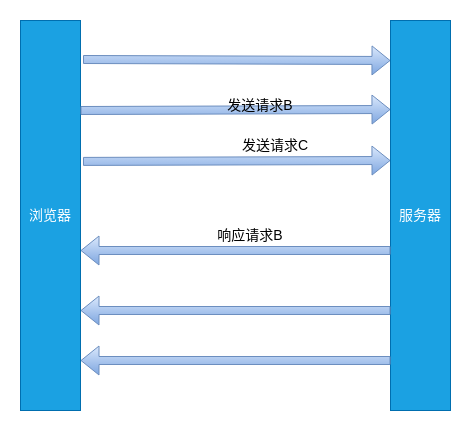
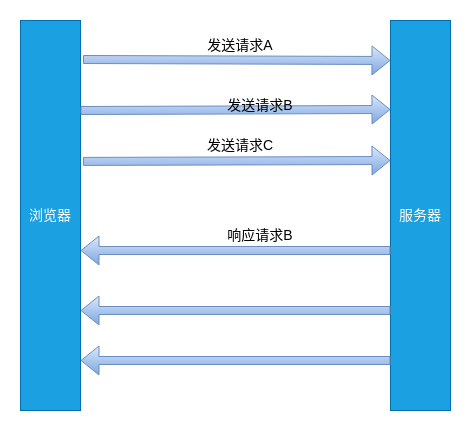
node "发送请求A": added
node "发送请求C": moved (276, 146) -> (241, 146)
node "响应请求B": moved (251, 236) -> (261, 236)
